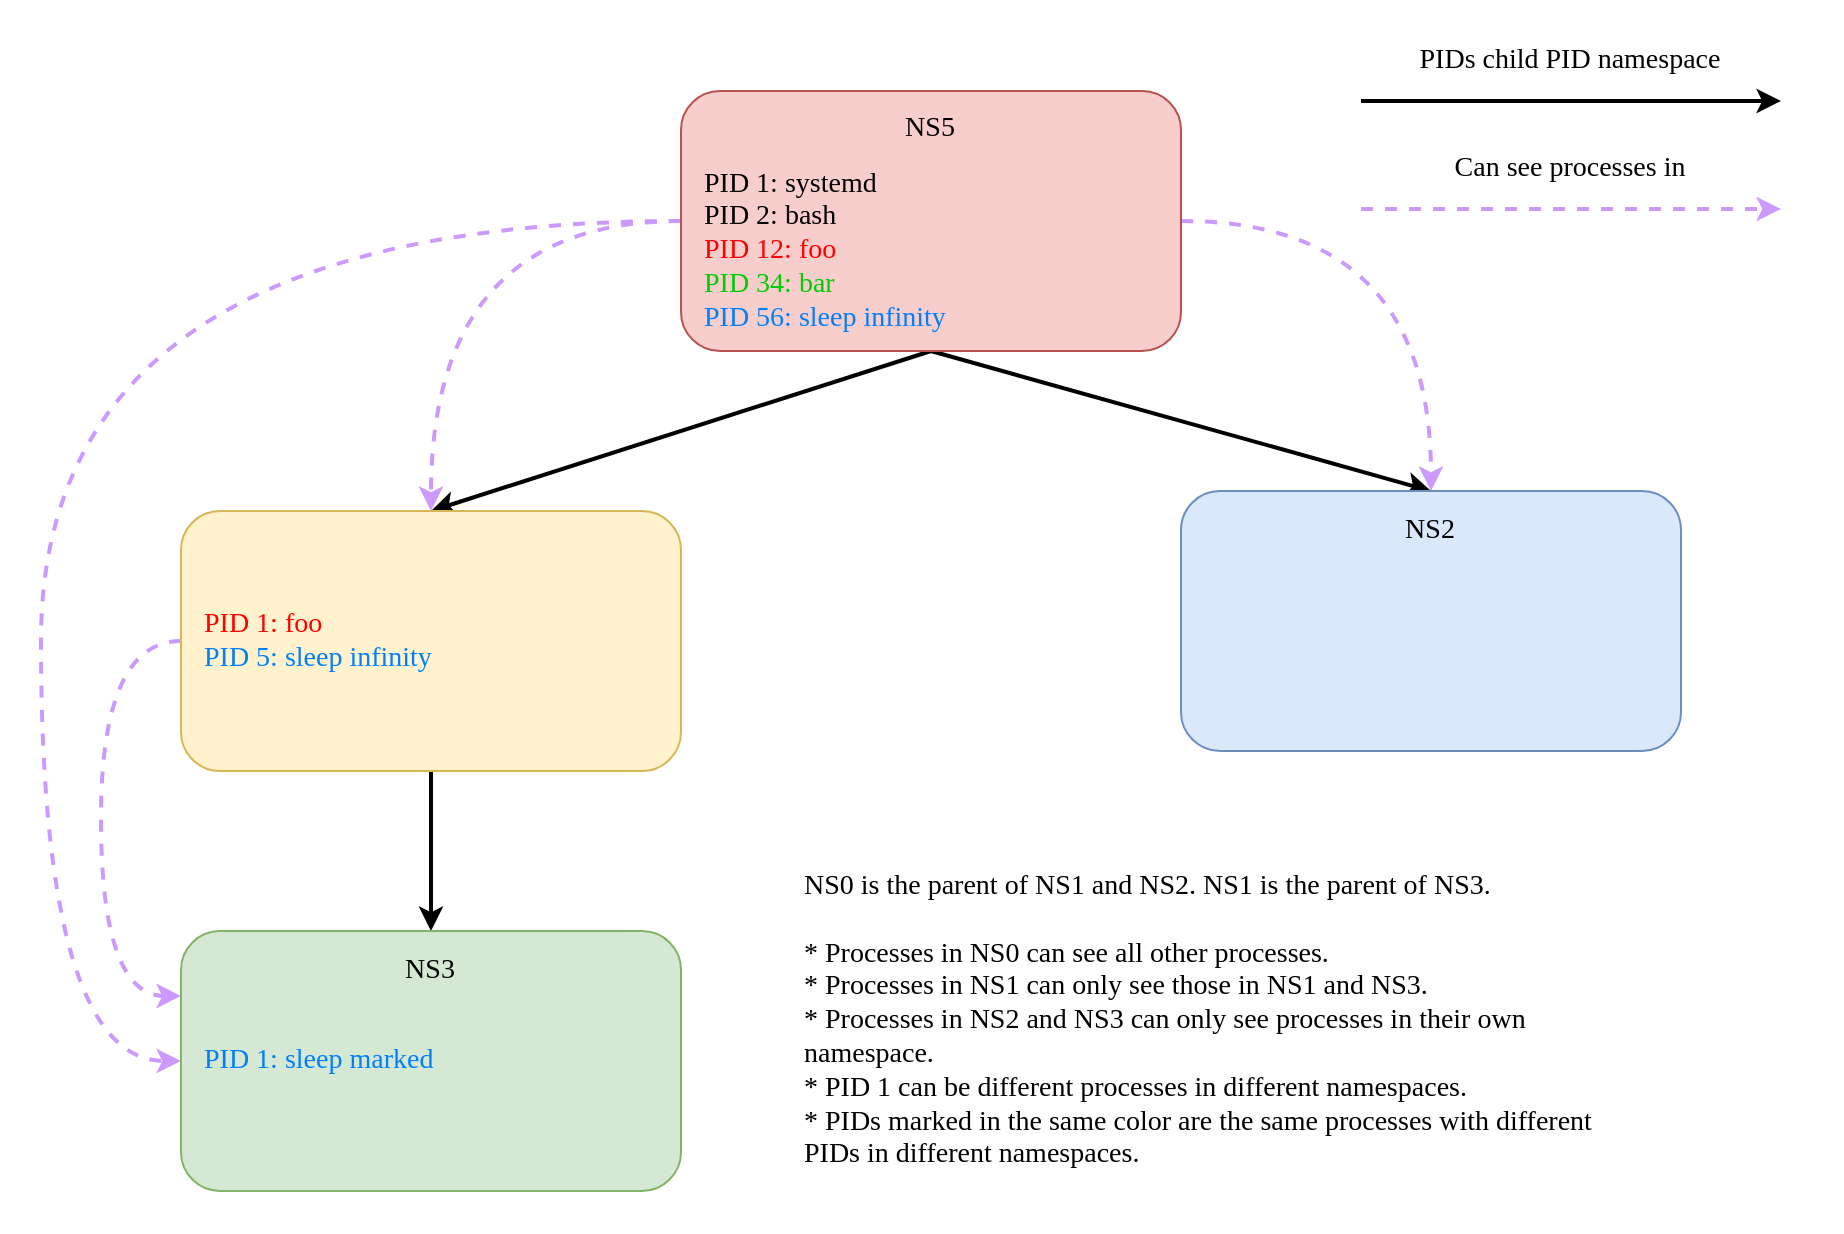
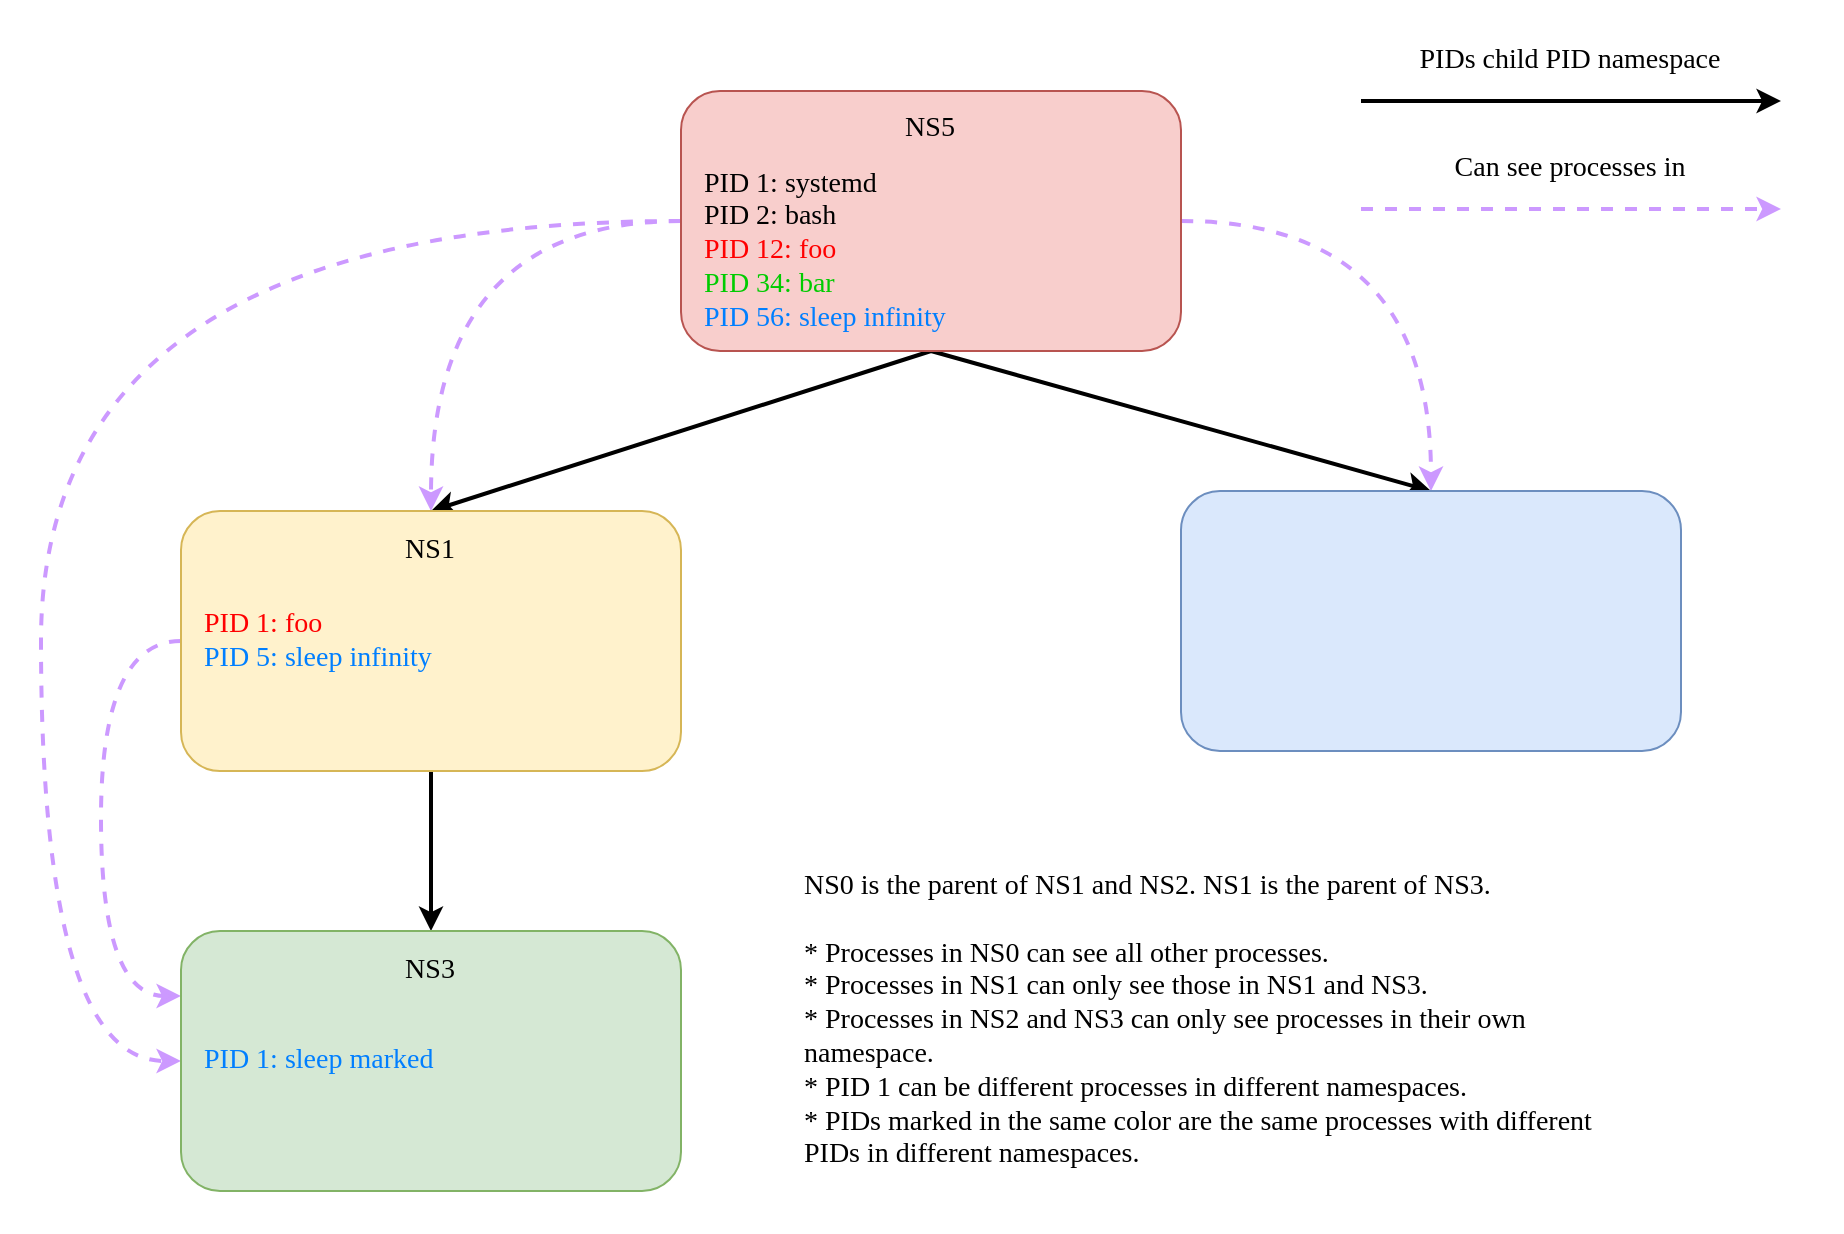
node "NS2": removed
node "NS1": added
